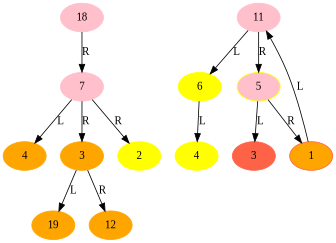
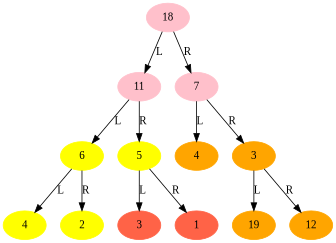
node "5": fillcolor pink -> yellow
edge "1" -> "11": now "18" -> "11"
edge "7" -> "2": now "6" -> "2"
node "1": fillcolor orange -> tomato
